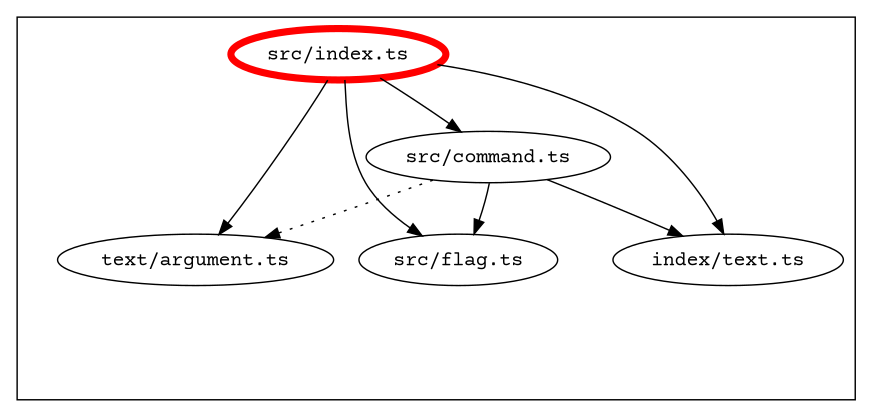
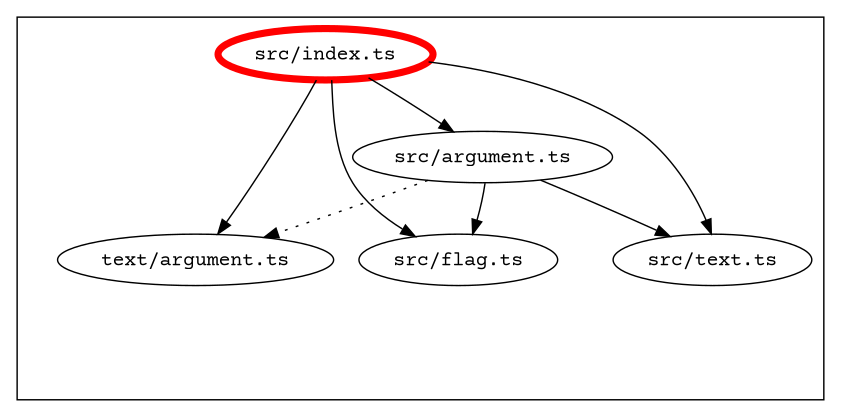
node "src/command.ts": label "src/command.ts" -> "src/argument.ts"
node "index/text.ts": label "index/text.ts" -> "src/text.ts"
